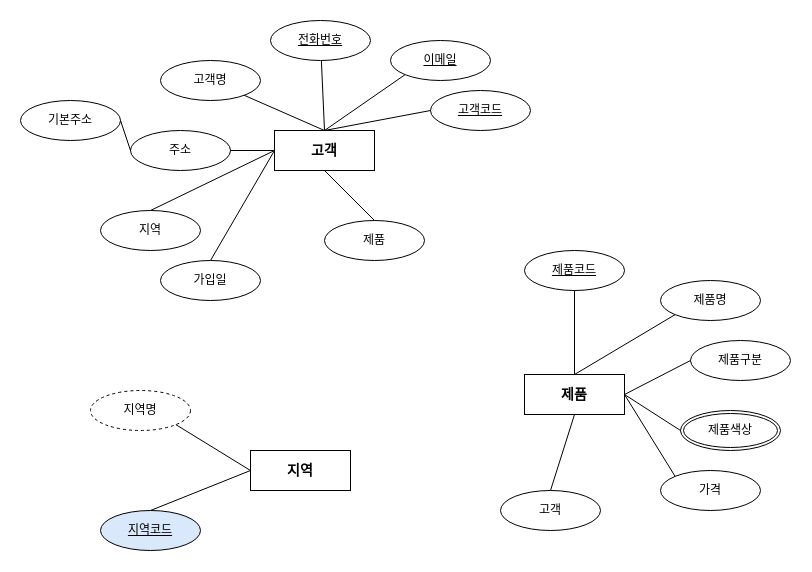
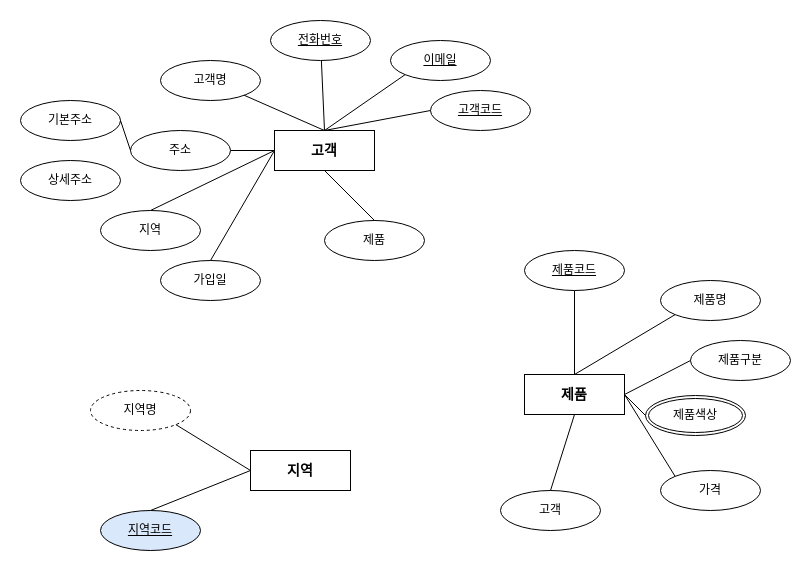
node "상세주소": added
node "제품색상": moved (731, 431) -> (696, 416)
